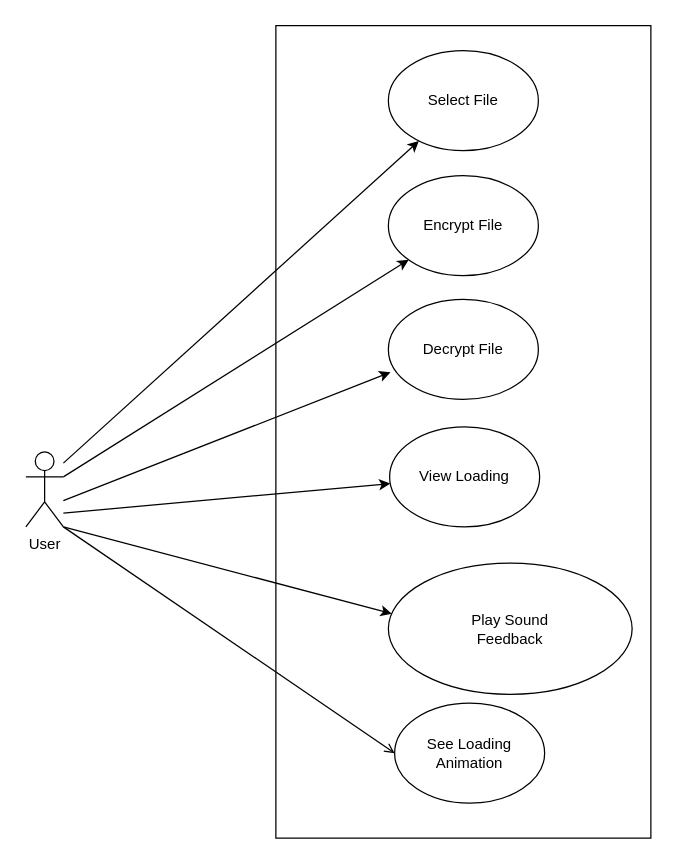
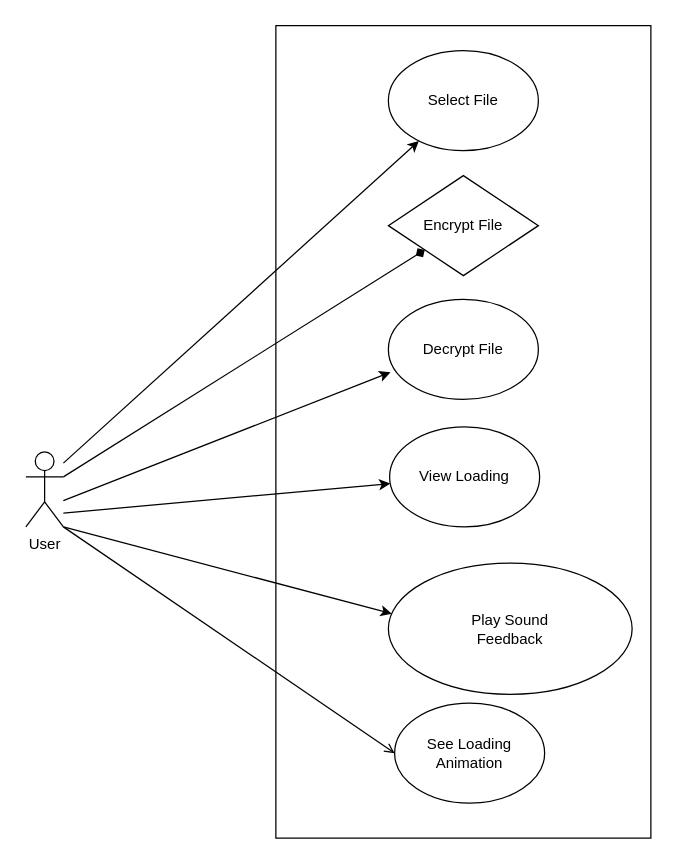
node "Encrypt File": shape ellipse -> diamond
edge "User" -> "Encrypt File": arrowhead classic -> diamond
